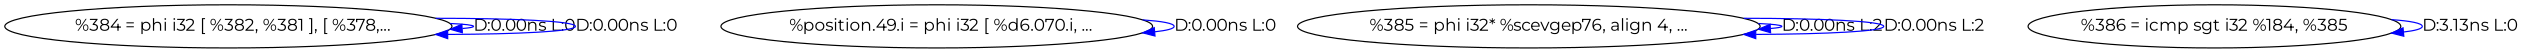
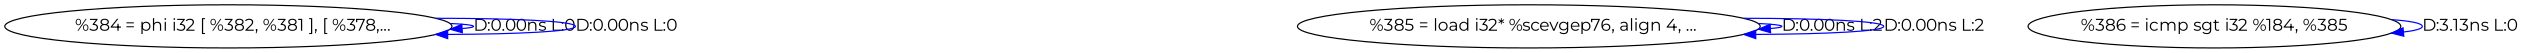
node "%position.49.i = phi i32 [ %d6.070.i, ...": removed
node "%385 = phi i32* %scevgep76, align 4, ...": label "%385 = phi i32* %scevgep76, align 4, ..." -> "%385 = load i32* %scevgep76, align 4, ..."
